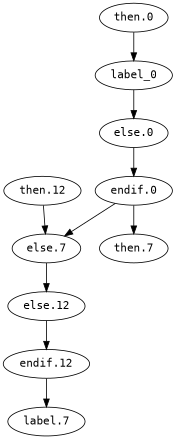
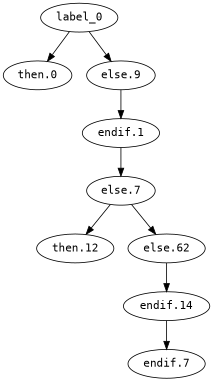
edge "then.0" -> "label_0": reversed
node "else.0": label "else.0" -> "else.9"
node "endif.0": label "endif.0" -> "endif.1"
edge "then.12" -> "else.7": reversed
node "then.7": removed
node "else.12": label "else.12" -> "else.62"
node "endif.12": label "endif.12" -> "endif.14"
node "label.7": label "label.7" -> "endif.7"
